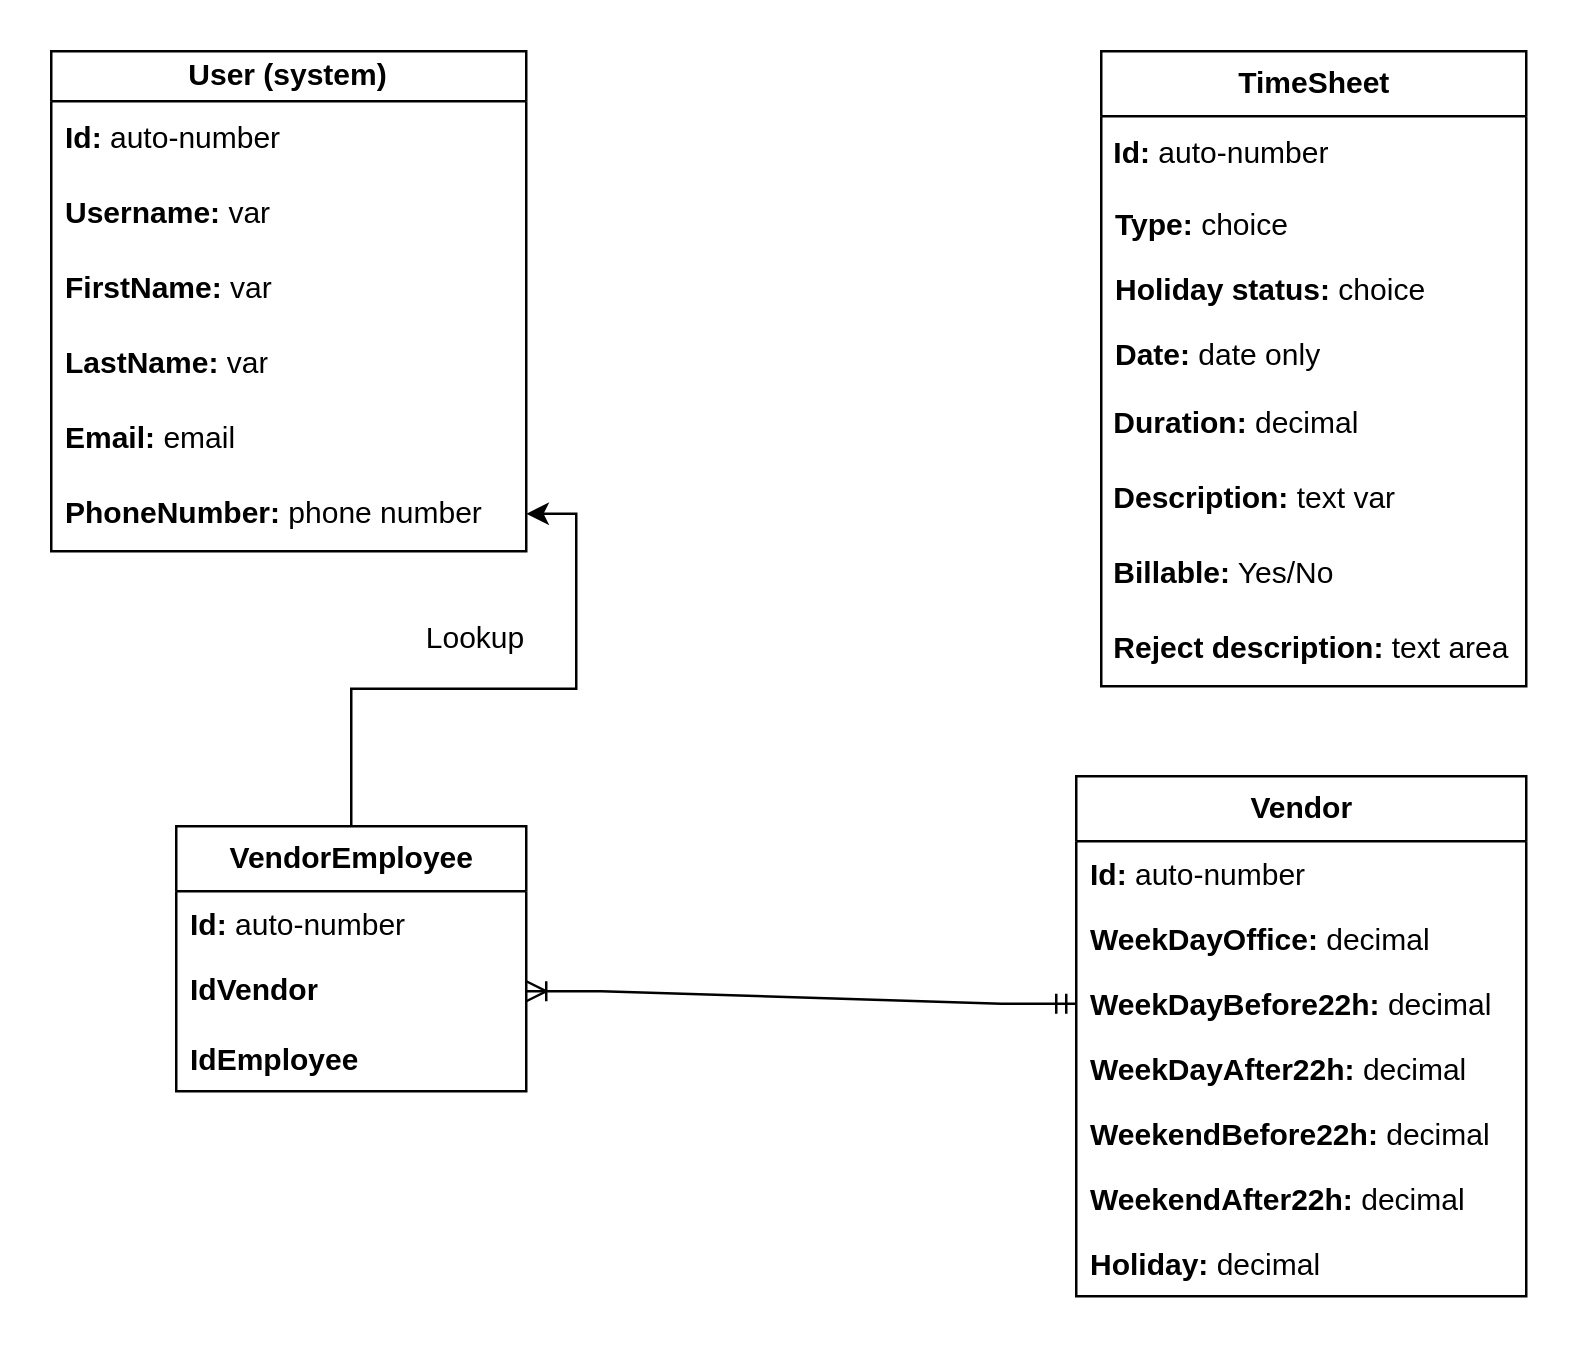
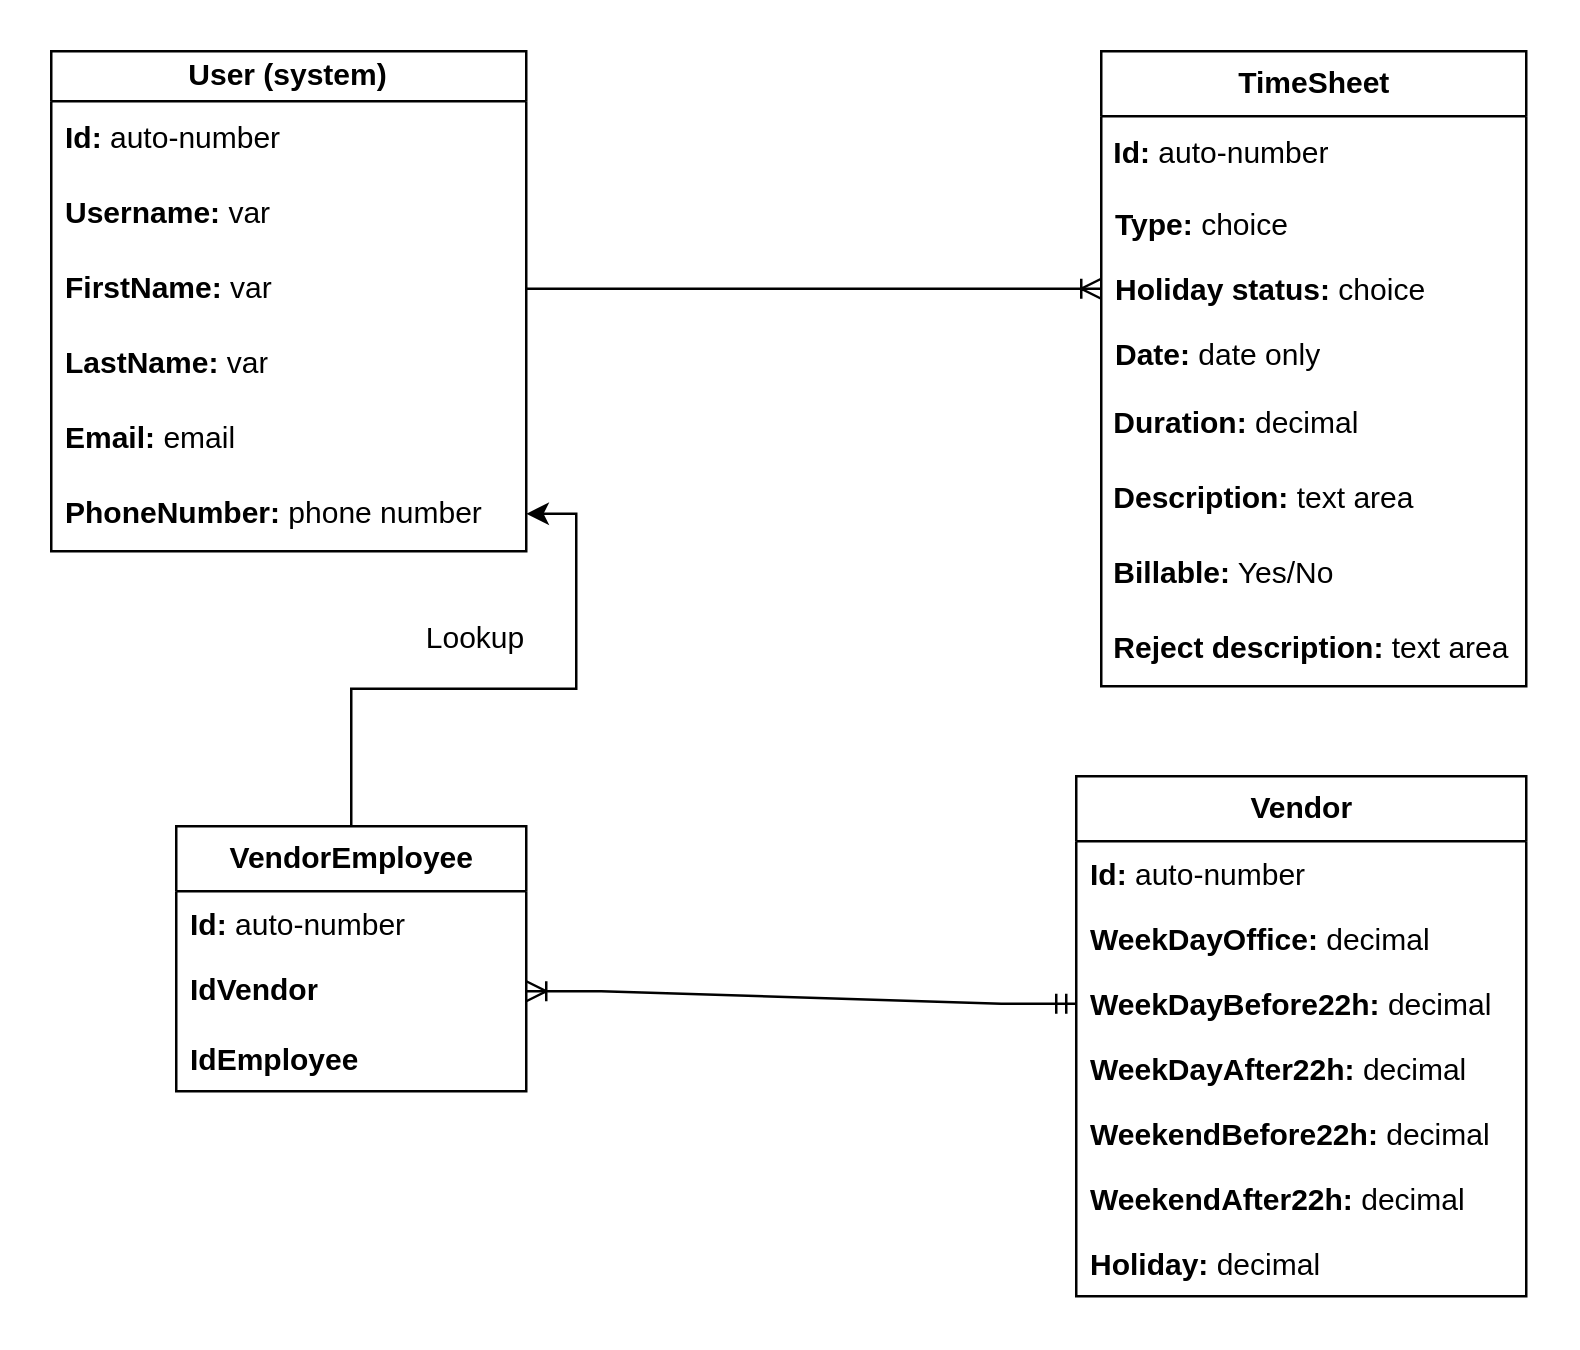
edge "FirstName: var" -> "Holiday status: choice": added
node "Description: text var": label "Description: text var" -> "Description: text area"
